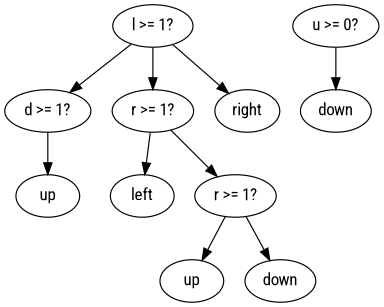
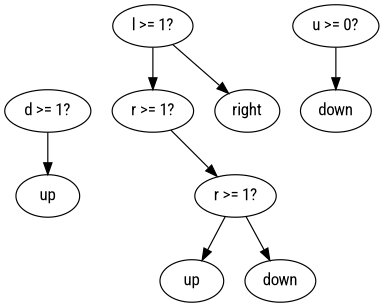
edge "l >= 1?" -> "d >= 1?": removed
node "left": removed
